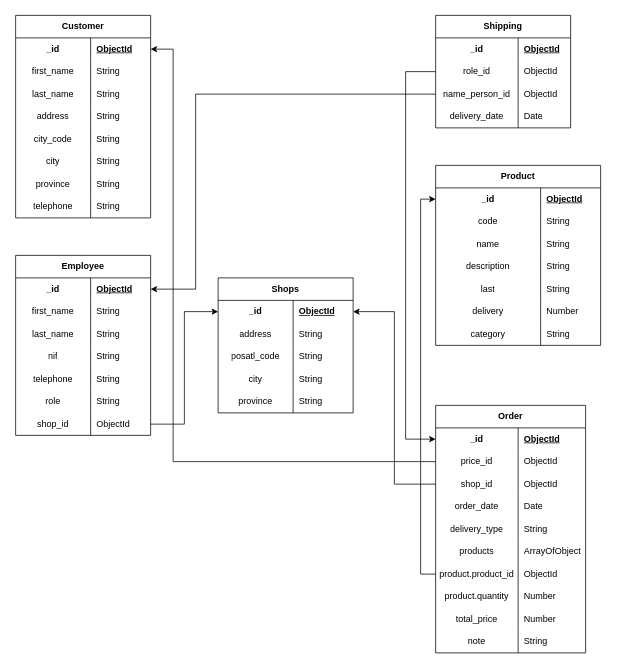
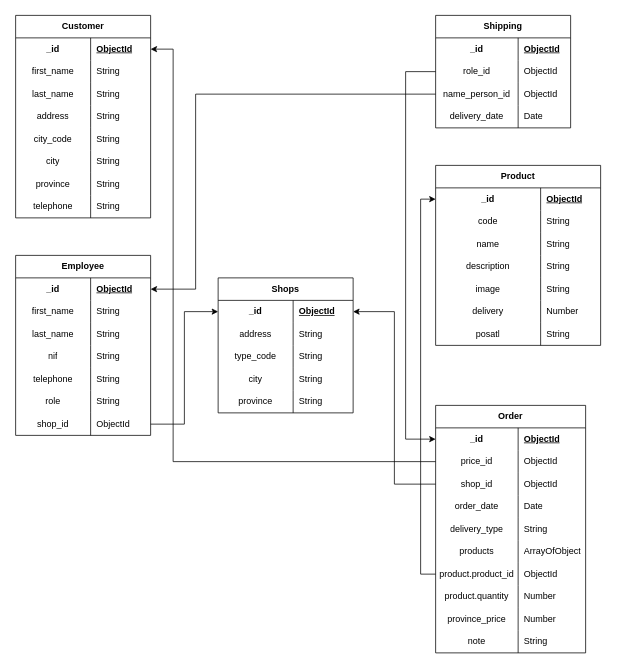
node "last": label "last" -> "image"
node "category": label "category" -> "posatl"
node "posatl_code": label "posatl_code" -> "type_code"
node "total_price": label "total_price" -> "province_price"
